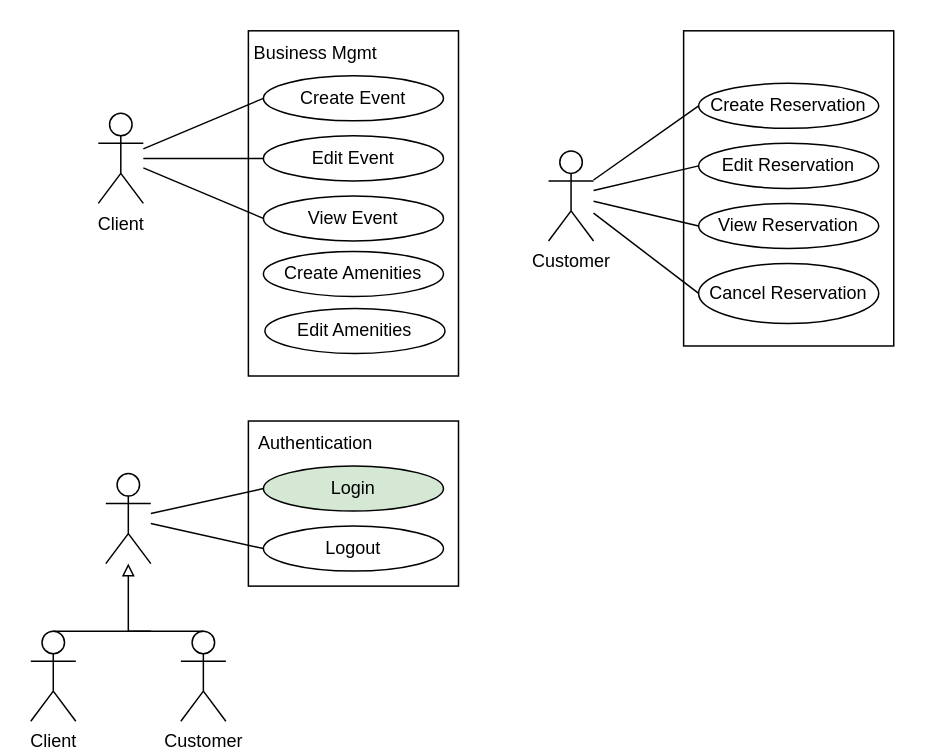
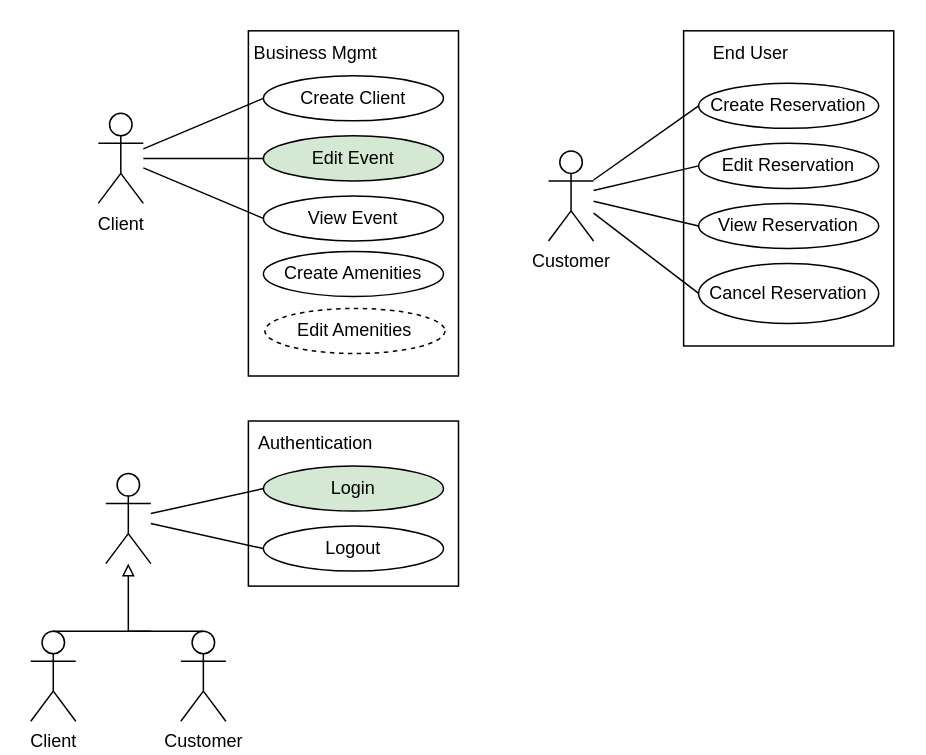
node "End User": added
node "Create Event": label "Create Event" -> "Create Client"
node "Edit Event": fillcolor #ffffff -> #d5e8d4
node "Edit Amenities": style solid -> dashed
